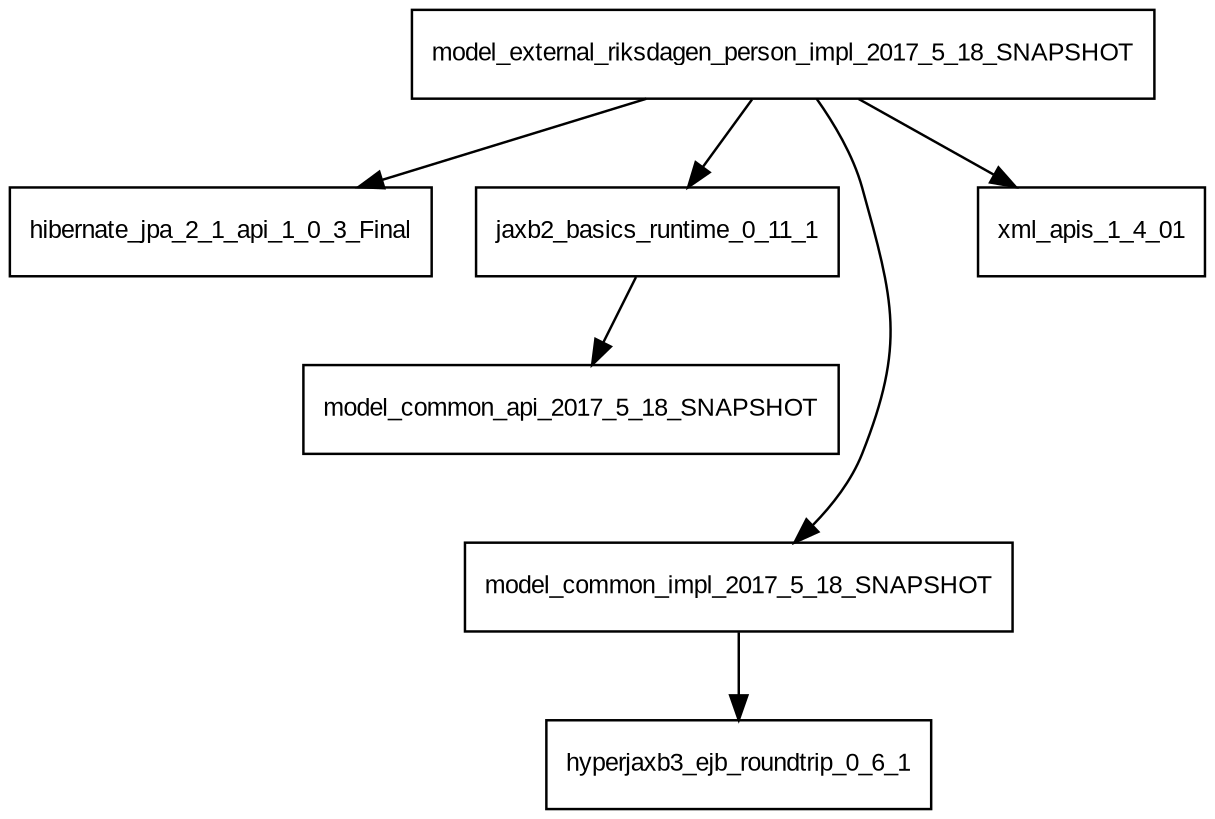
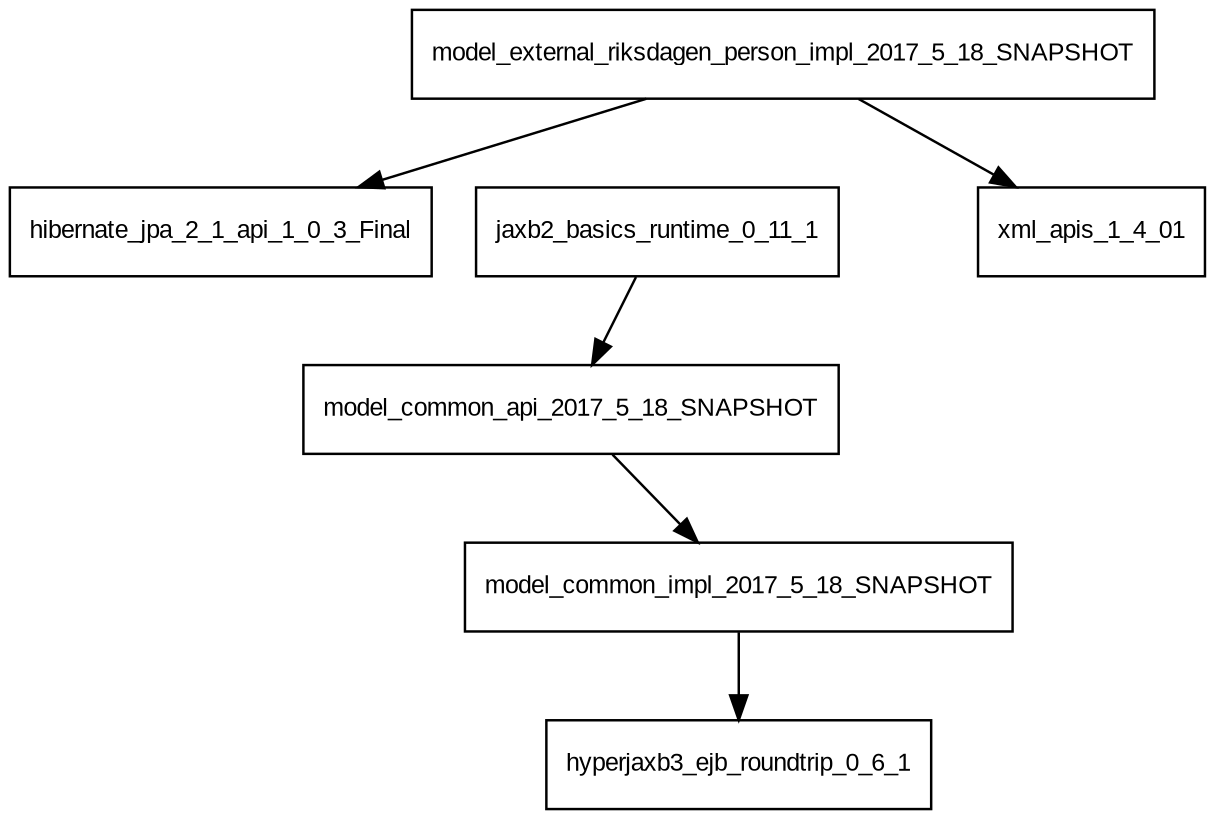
edge "model_external_riksdagen_person_impl_2017_5_18_SNAPSHOT" -> "jaxb2_basics_runtime_0_11_1": removed
edge "model_external_riksdagen_person_impl_2017_5_18_SNAPSHOT" -> "model_common_impl_2017_5_18_SNAPSHOT": now "model_common_api_2017_5_18_SNAPSHOT" -> "model_common_impl_2017_5_18_SNAPSHOT"
